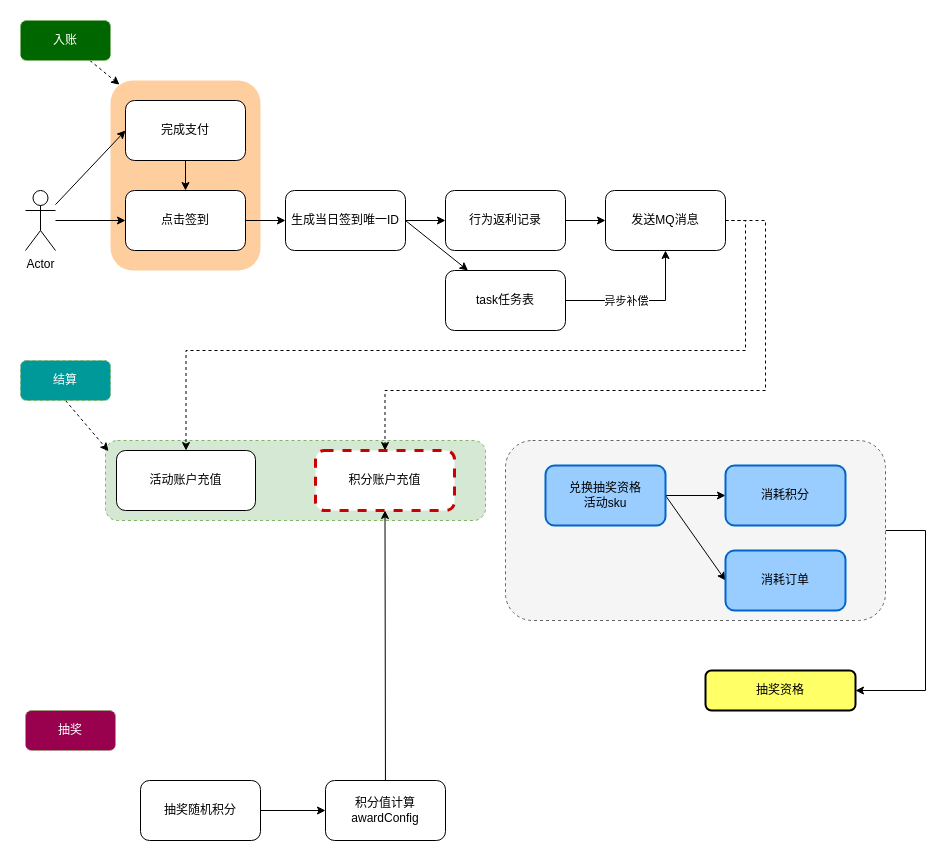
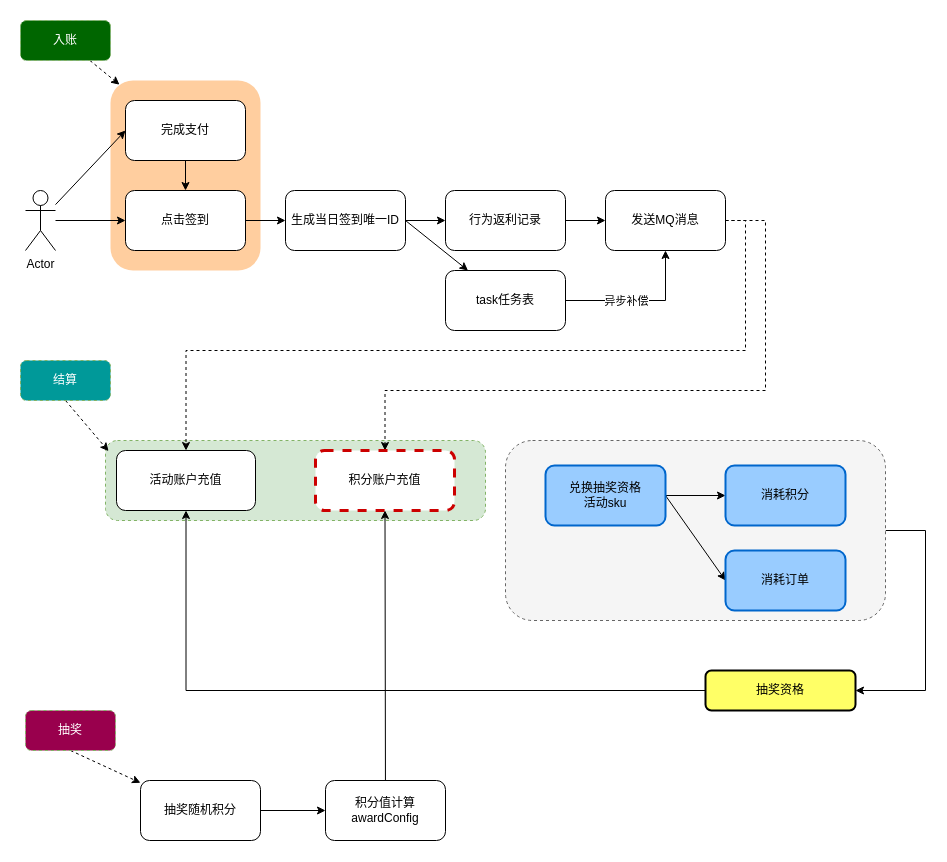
edge "抽奖资格" -> "活动账户充值": added
edge "抽奖" -> "抽奖随机积分": added
